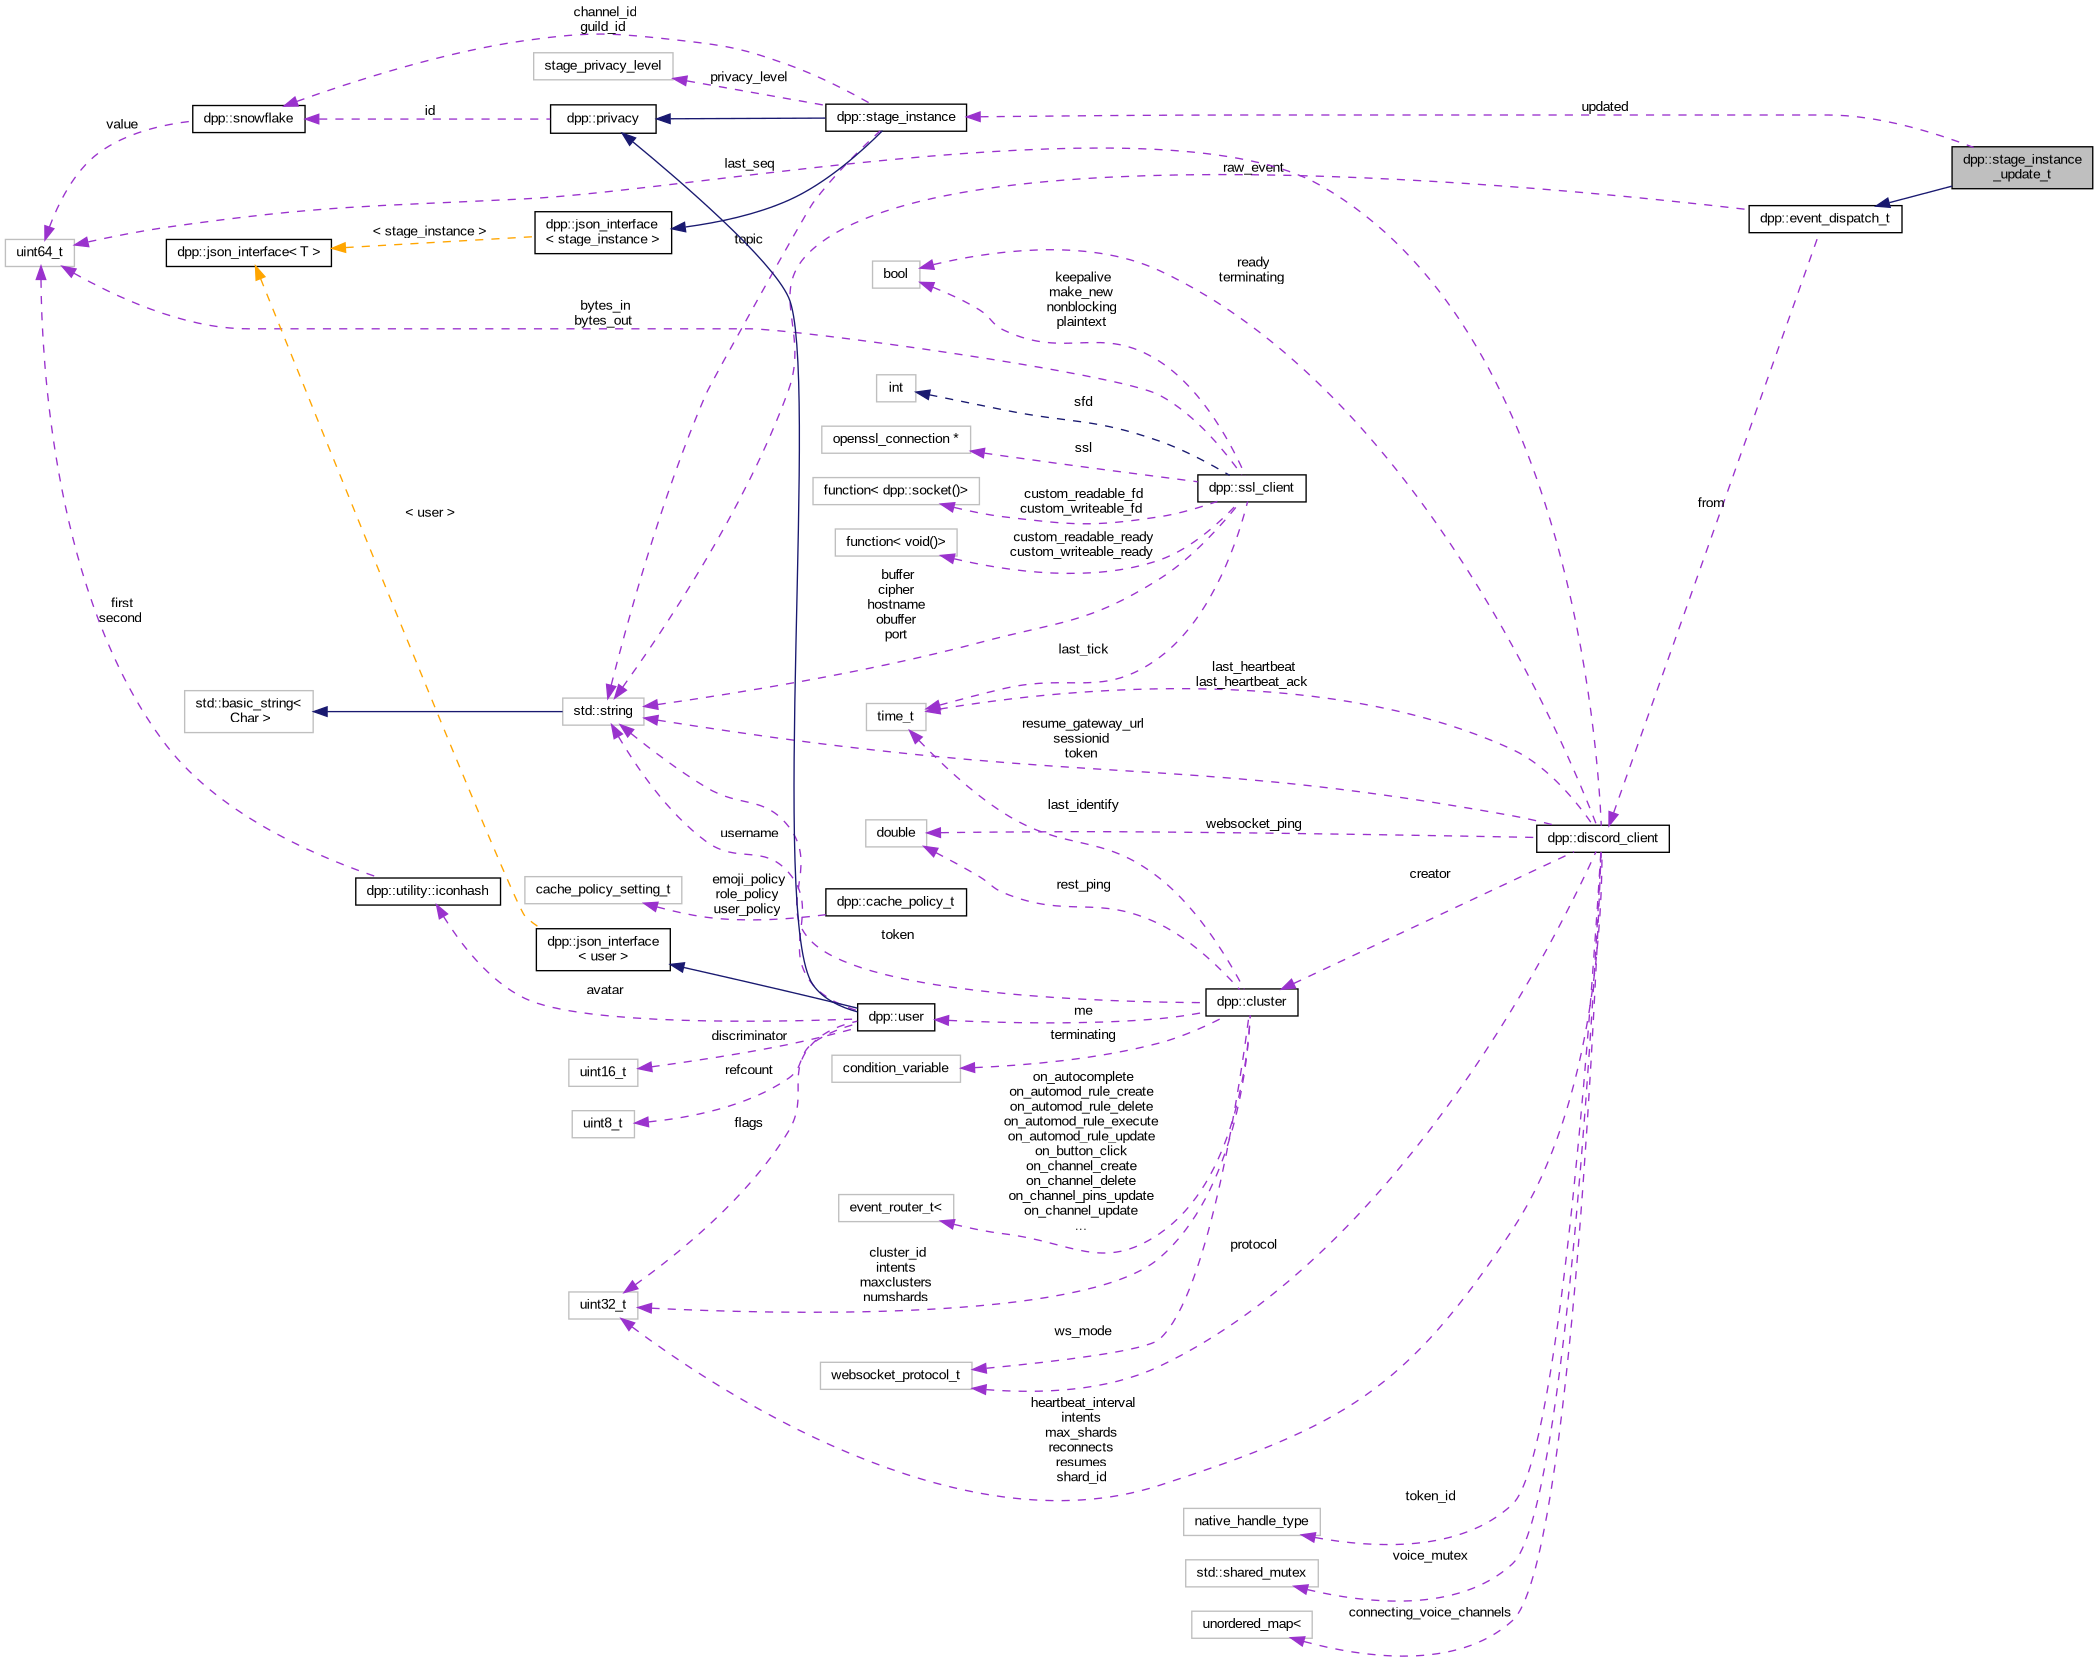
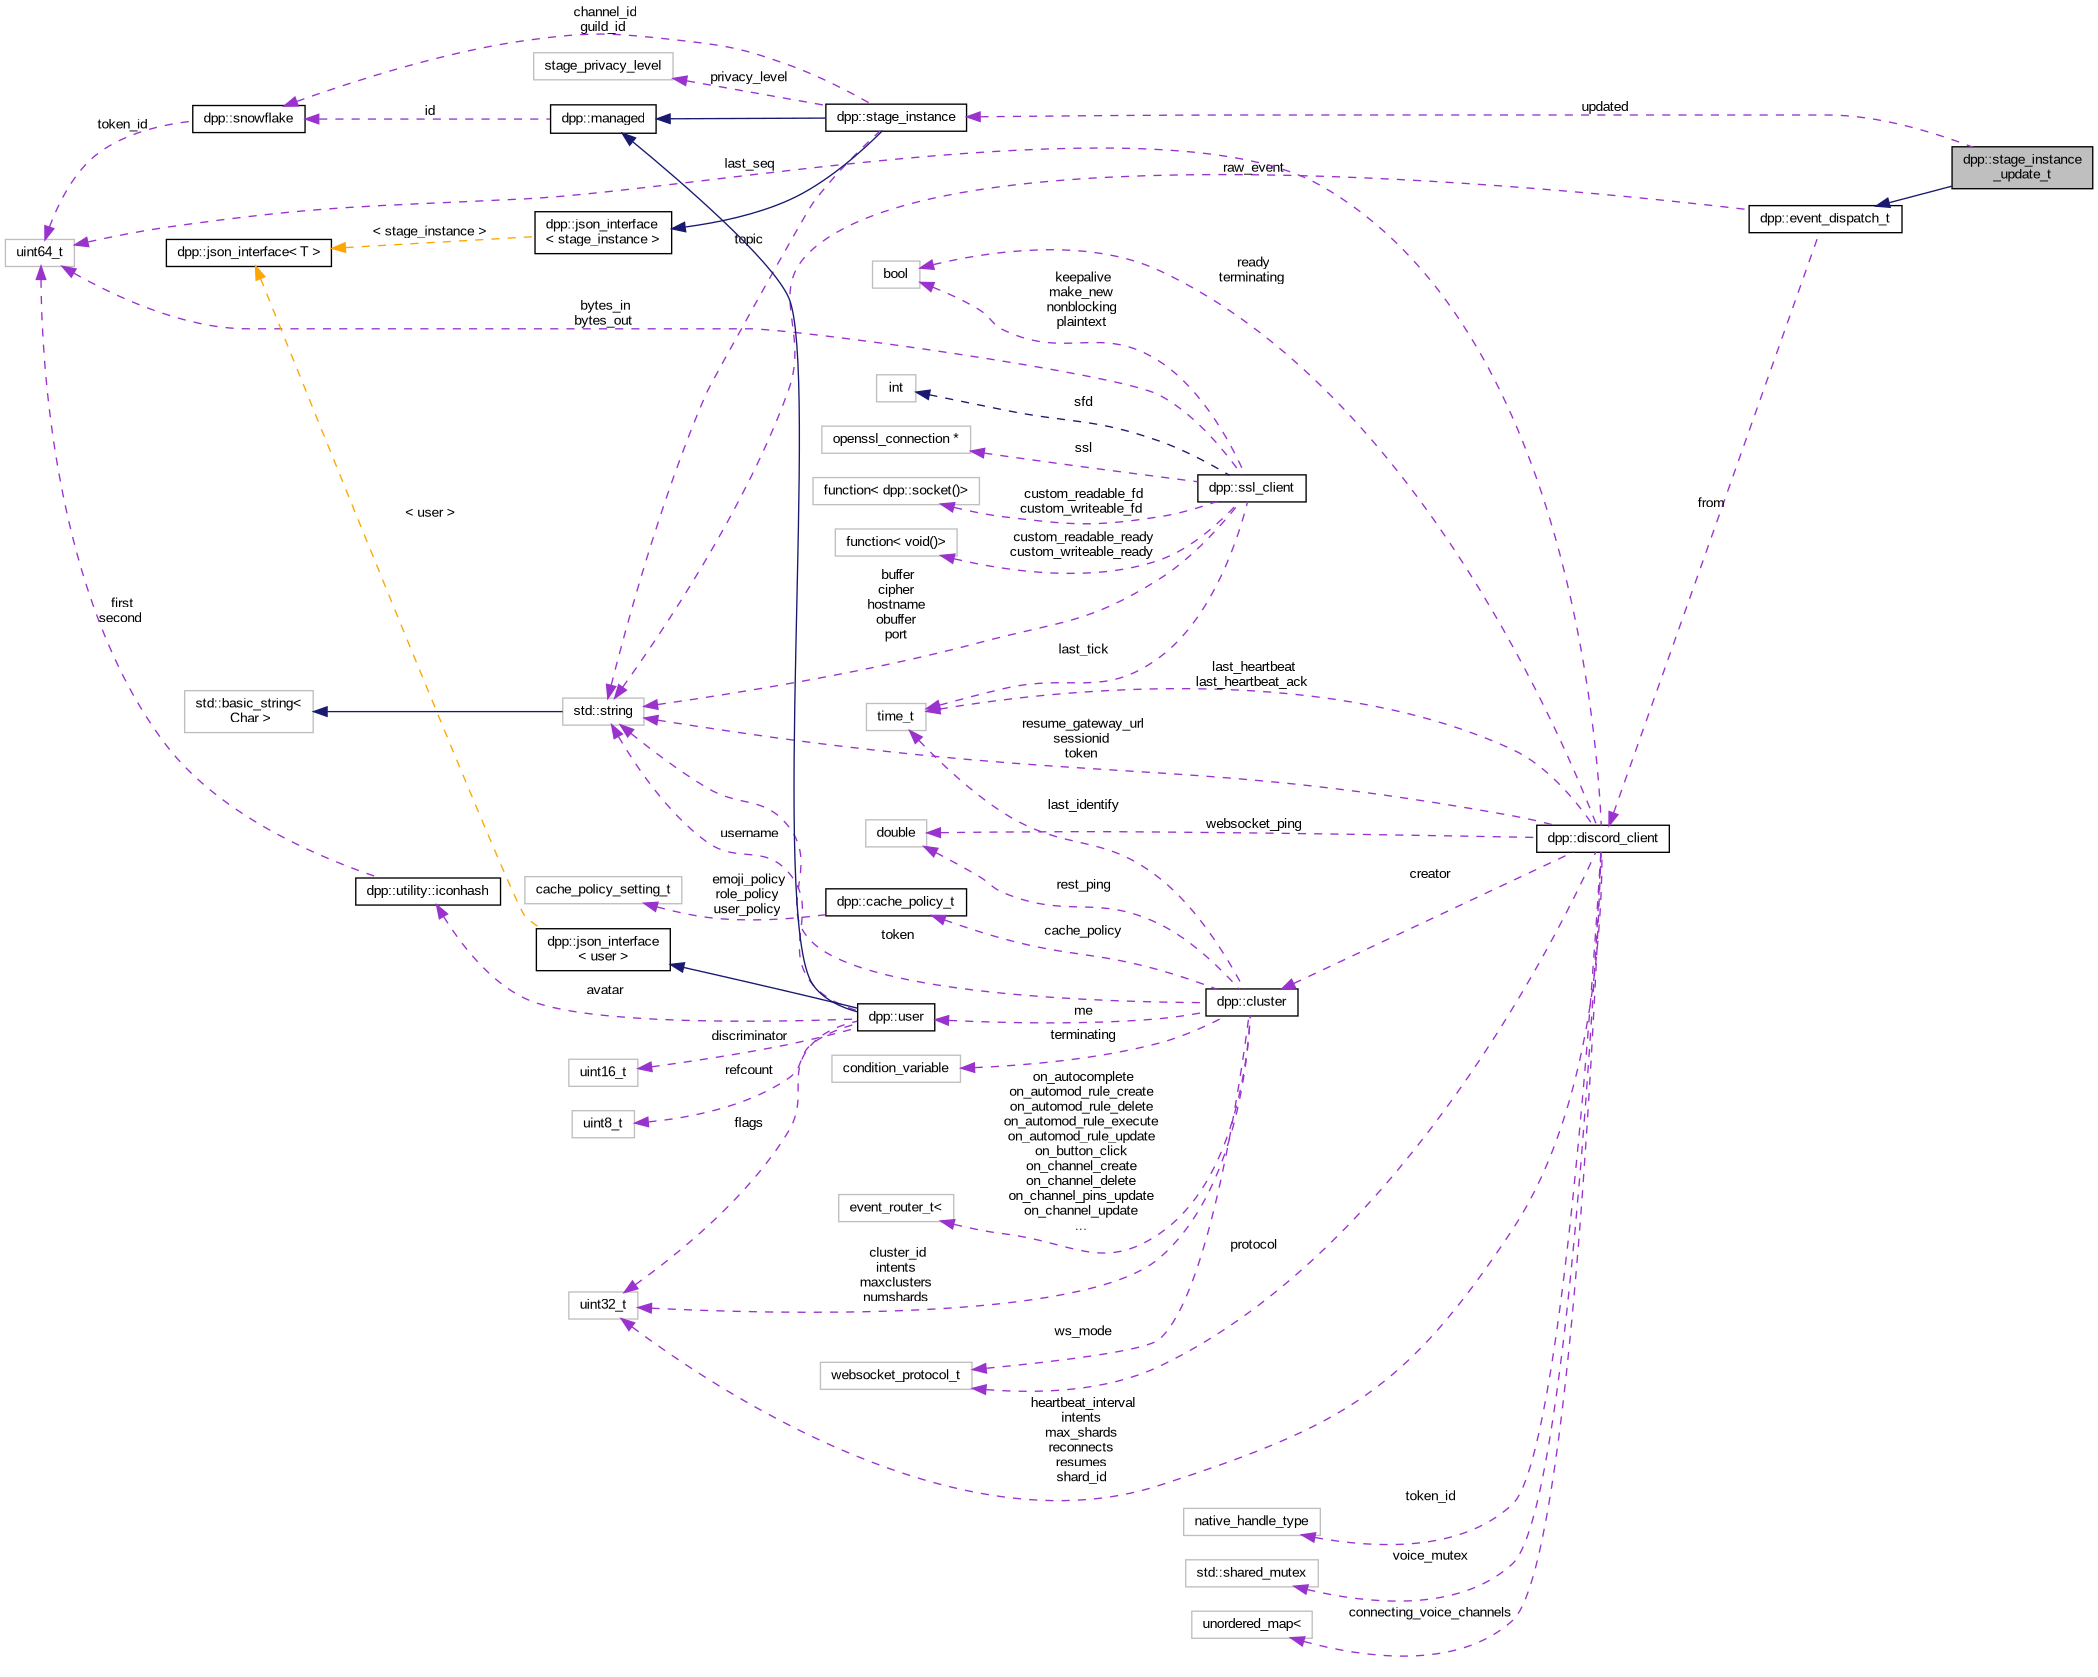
node "dpp::privacy": label "dpp::privacy" -> "dpp::managed"
edge "dpp::snowflake" -> "uint64_t": label " value" -> " token_id"
edge "dpp::cluster" -> "dpp::cache_policy_t": added, label "cache_policy"
